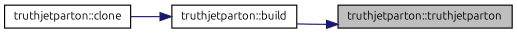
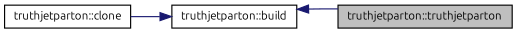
edge "truthjetparton::build" -> "truthjetparton::truthjetparton": reversed
